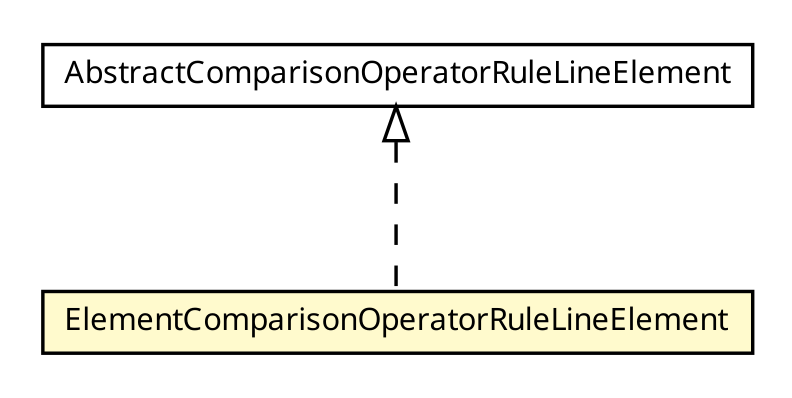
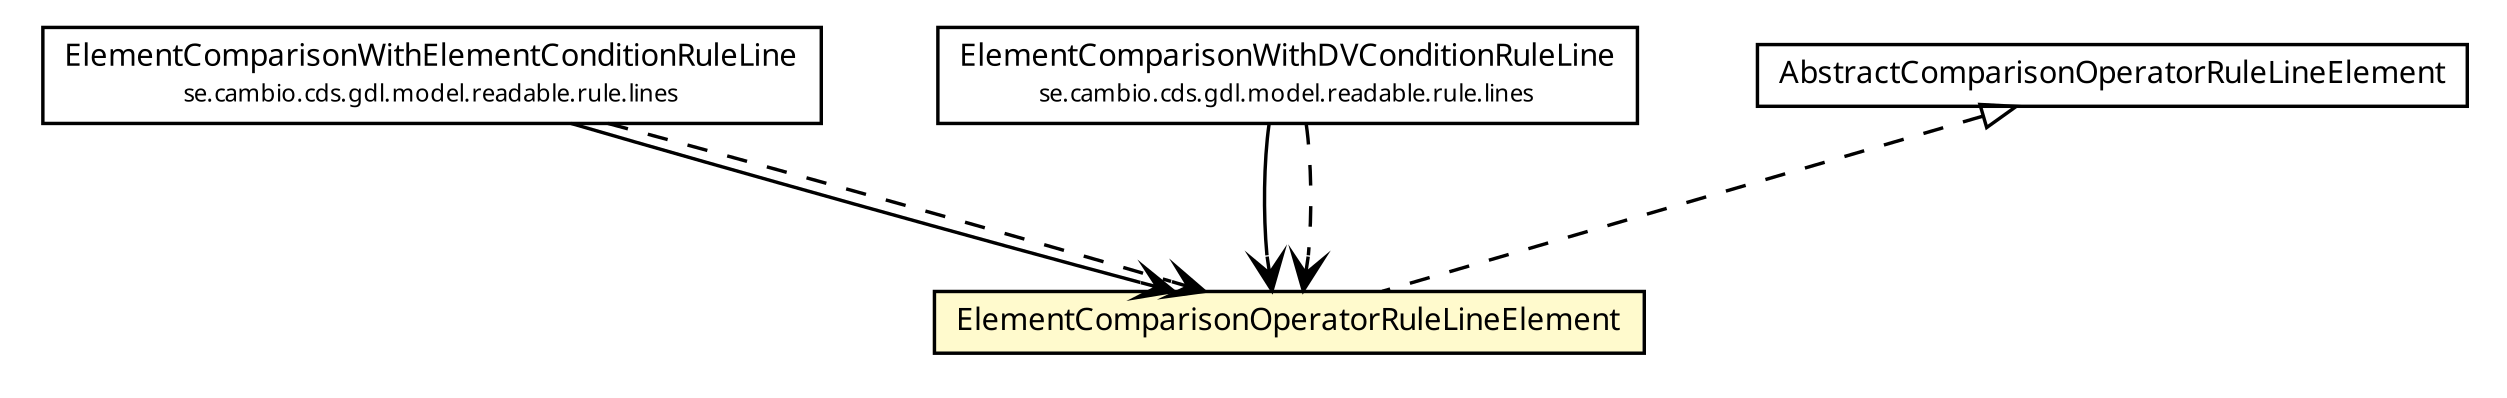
node "ElementComparisonWithElementConditionRuleLine": added
node "ElementComparisonWithDVConditionRuleLine": added
